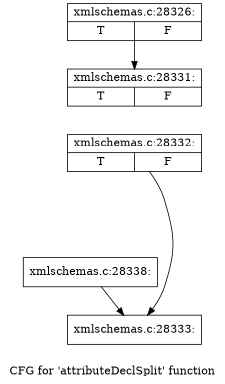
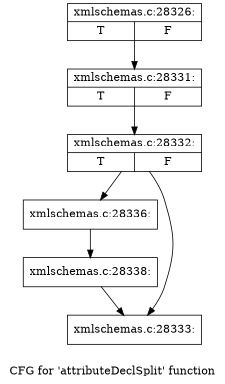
edge "xmlschemas.c:28331:" -> "xmlschemas.c:28332:": added
node "xmlschemas.c:28336:": added
